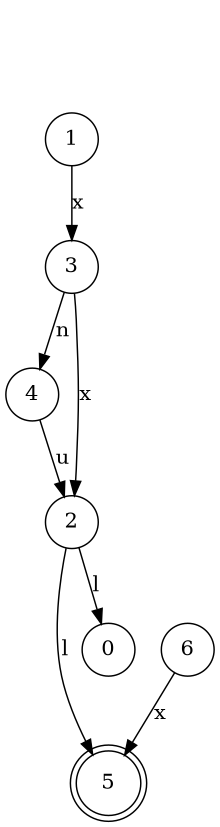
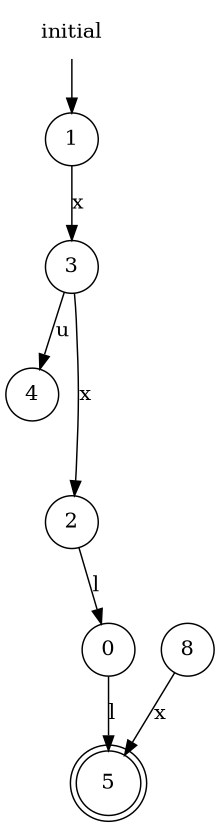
node "initial": added
edge "3" -> "4": label "n" -> "u"
edge "4" -> "2": removed, label "u"
edge "2" -> "5": now "0" -> "5"
node "6": label "6" -> "8"
